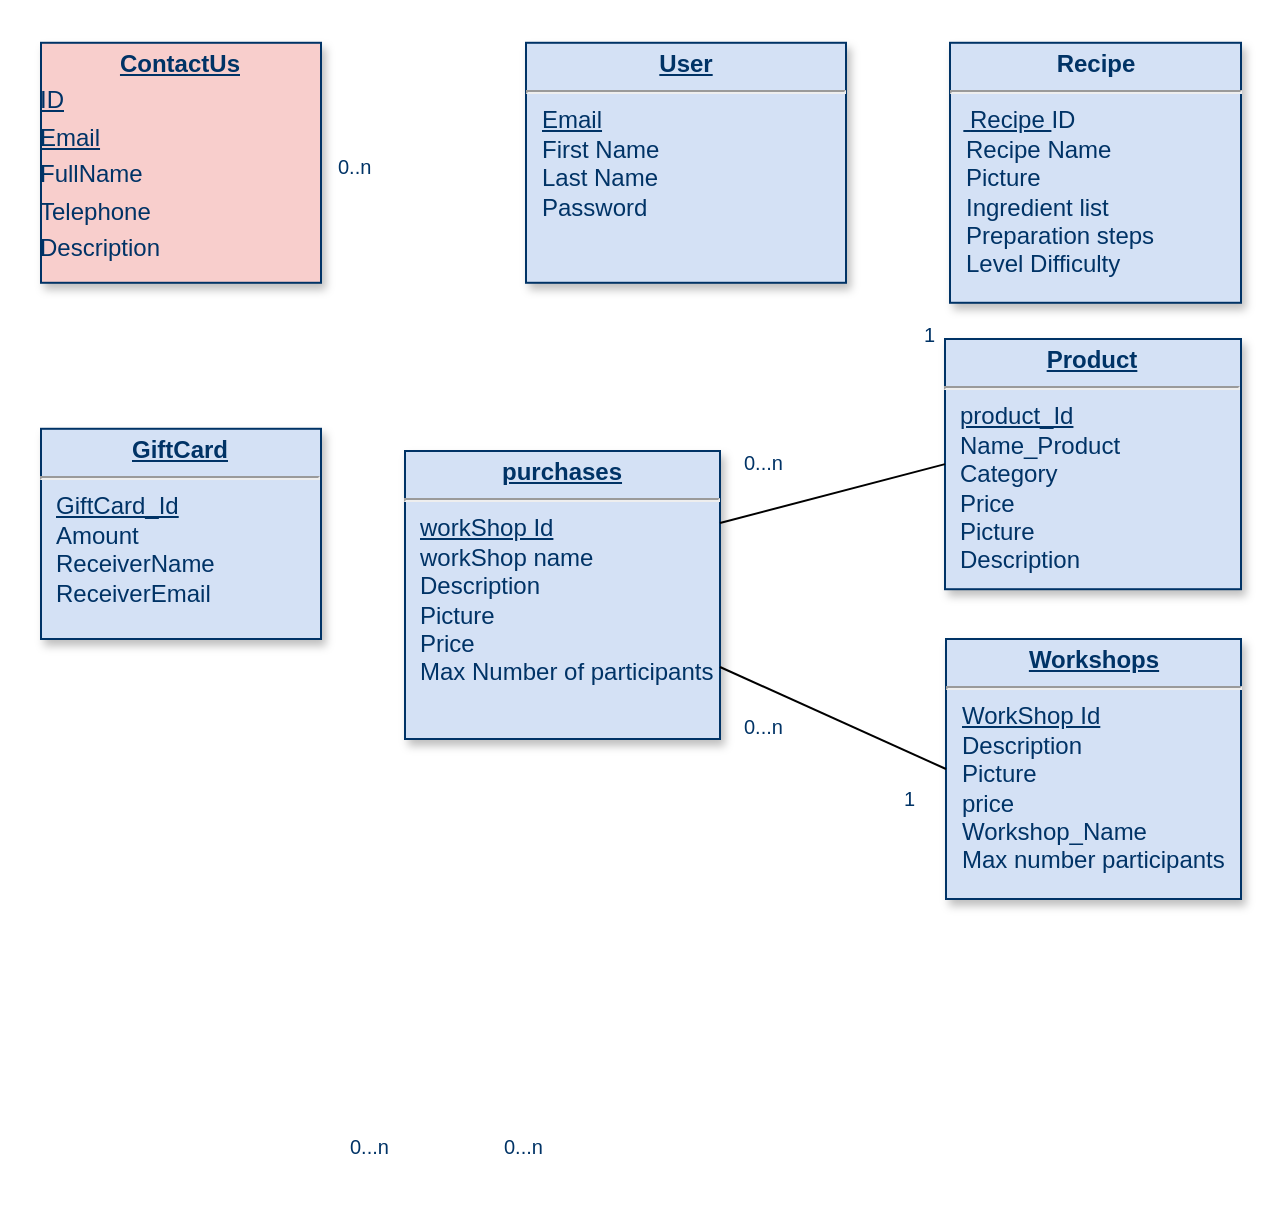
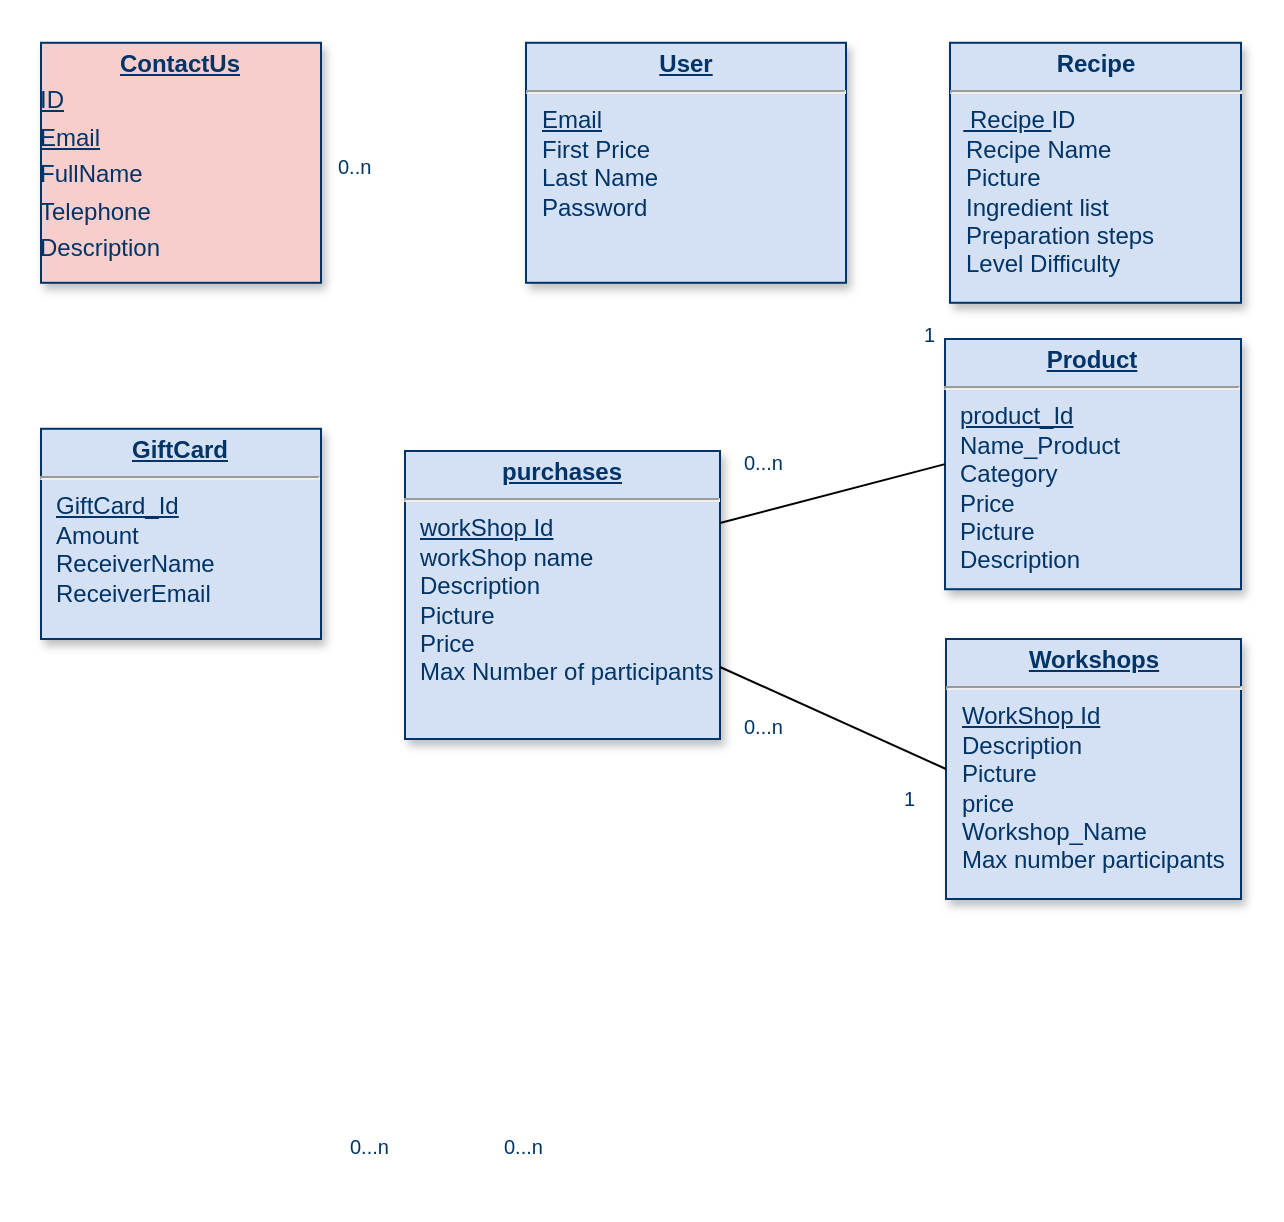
node "User Email First Name Last Name Password": label "User Email First Name Last Name Password" -> "User Email First Price Last Name Password"
